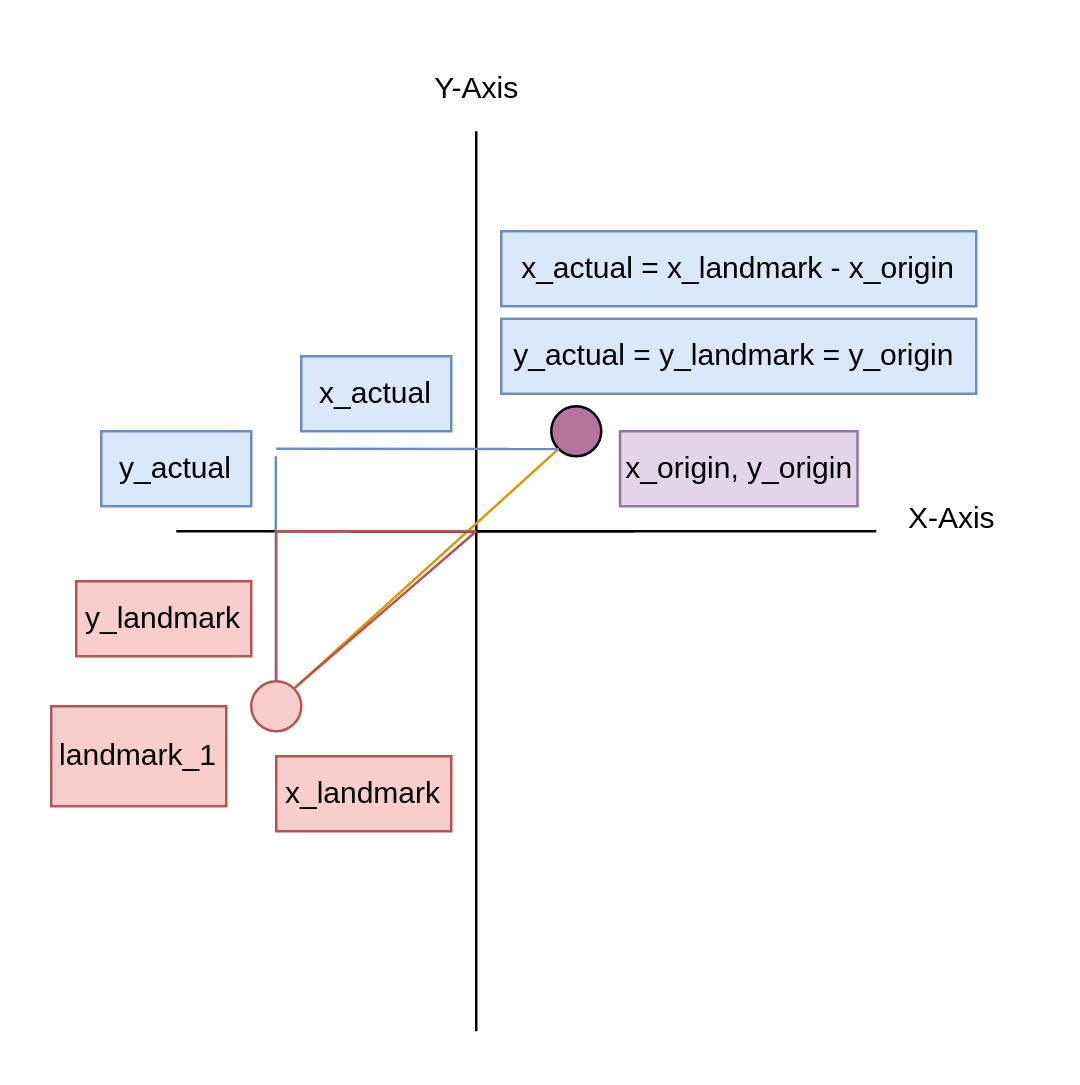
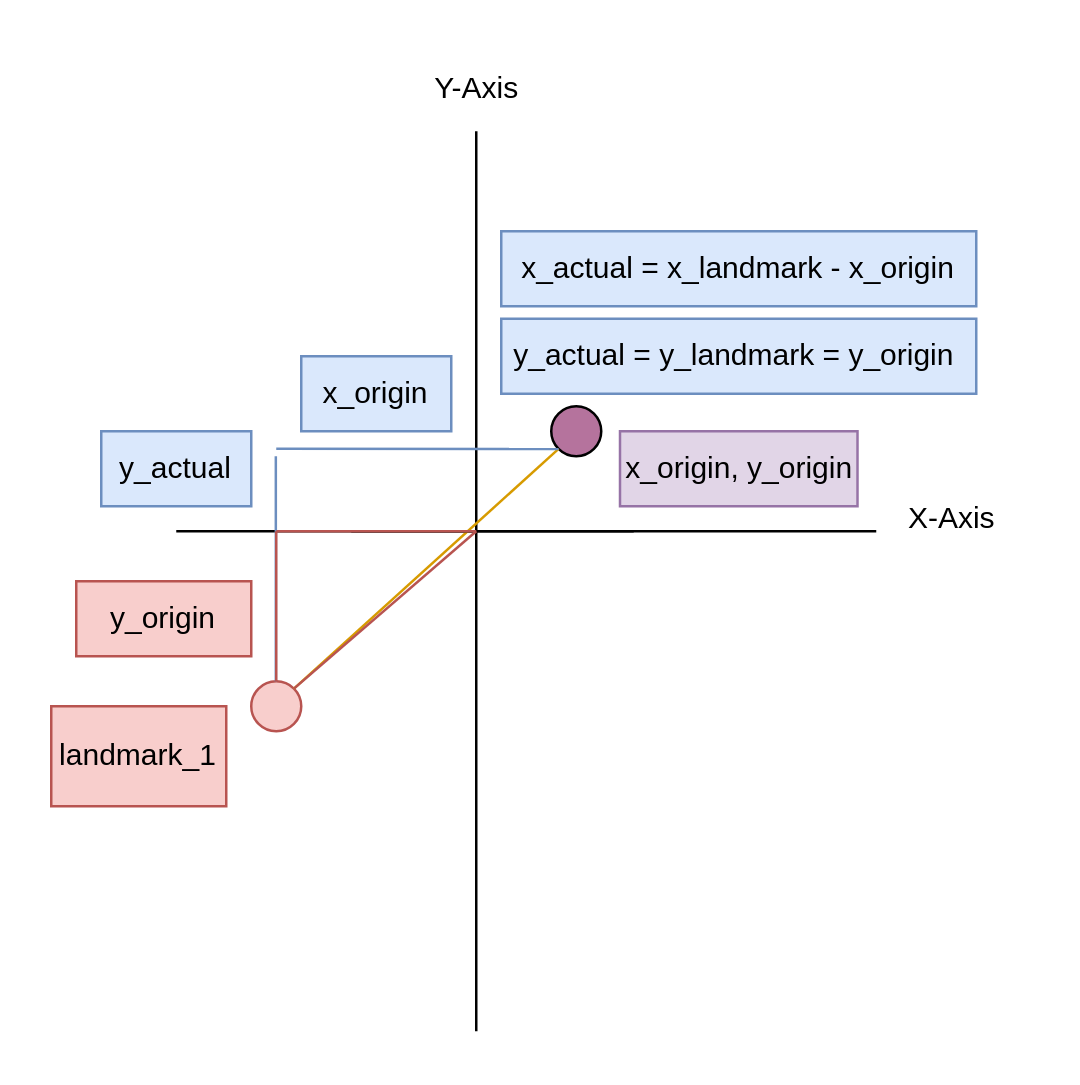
node "x_actual": label "x_actual" -> "x_origin"
node "y_landmark": label "y_landmark" -> "y_origin"
node "x_landmark": removed
